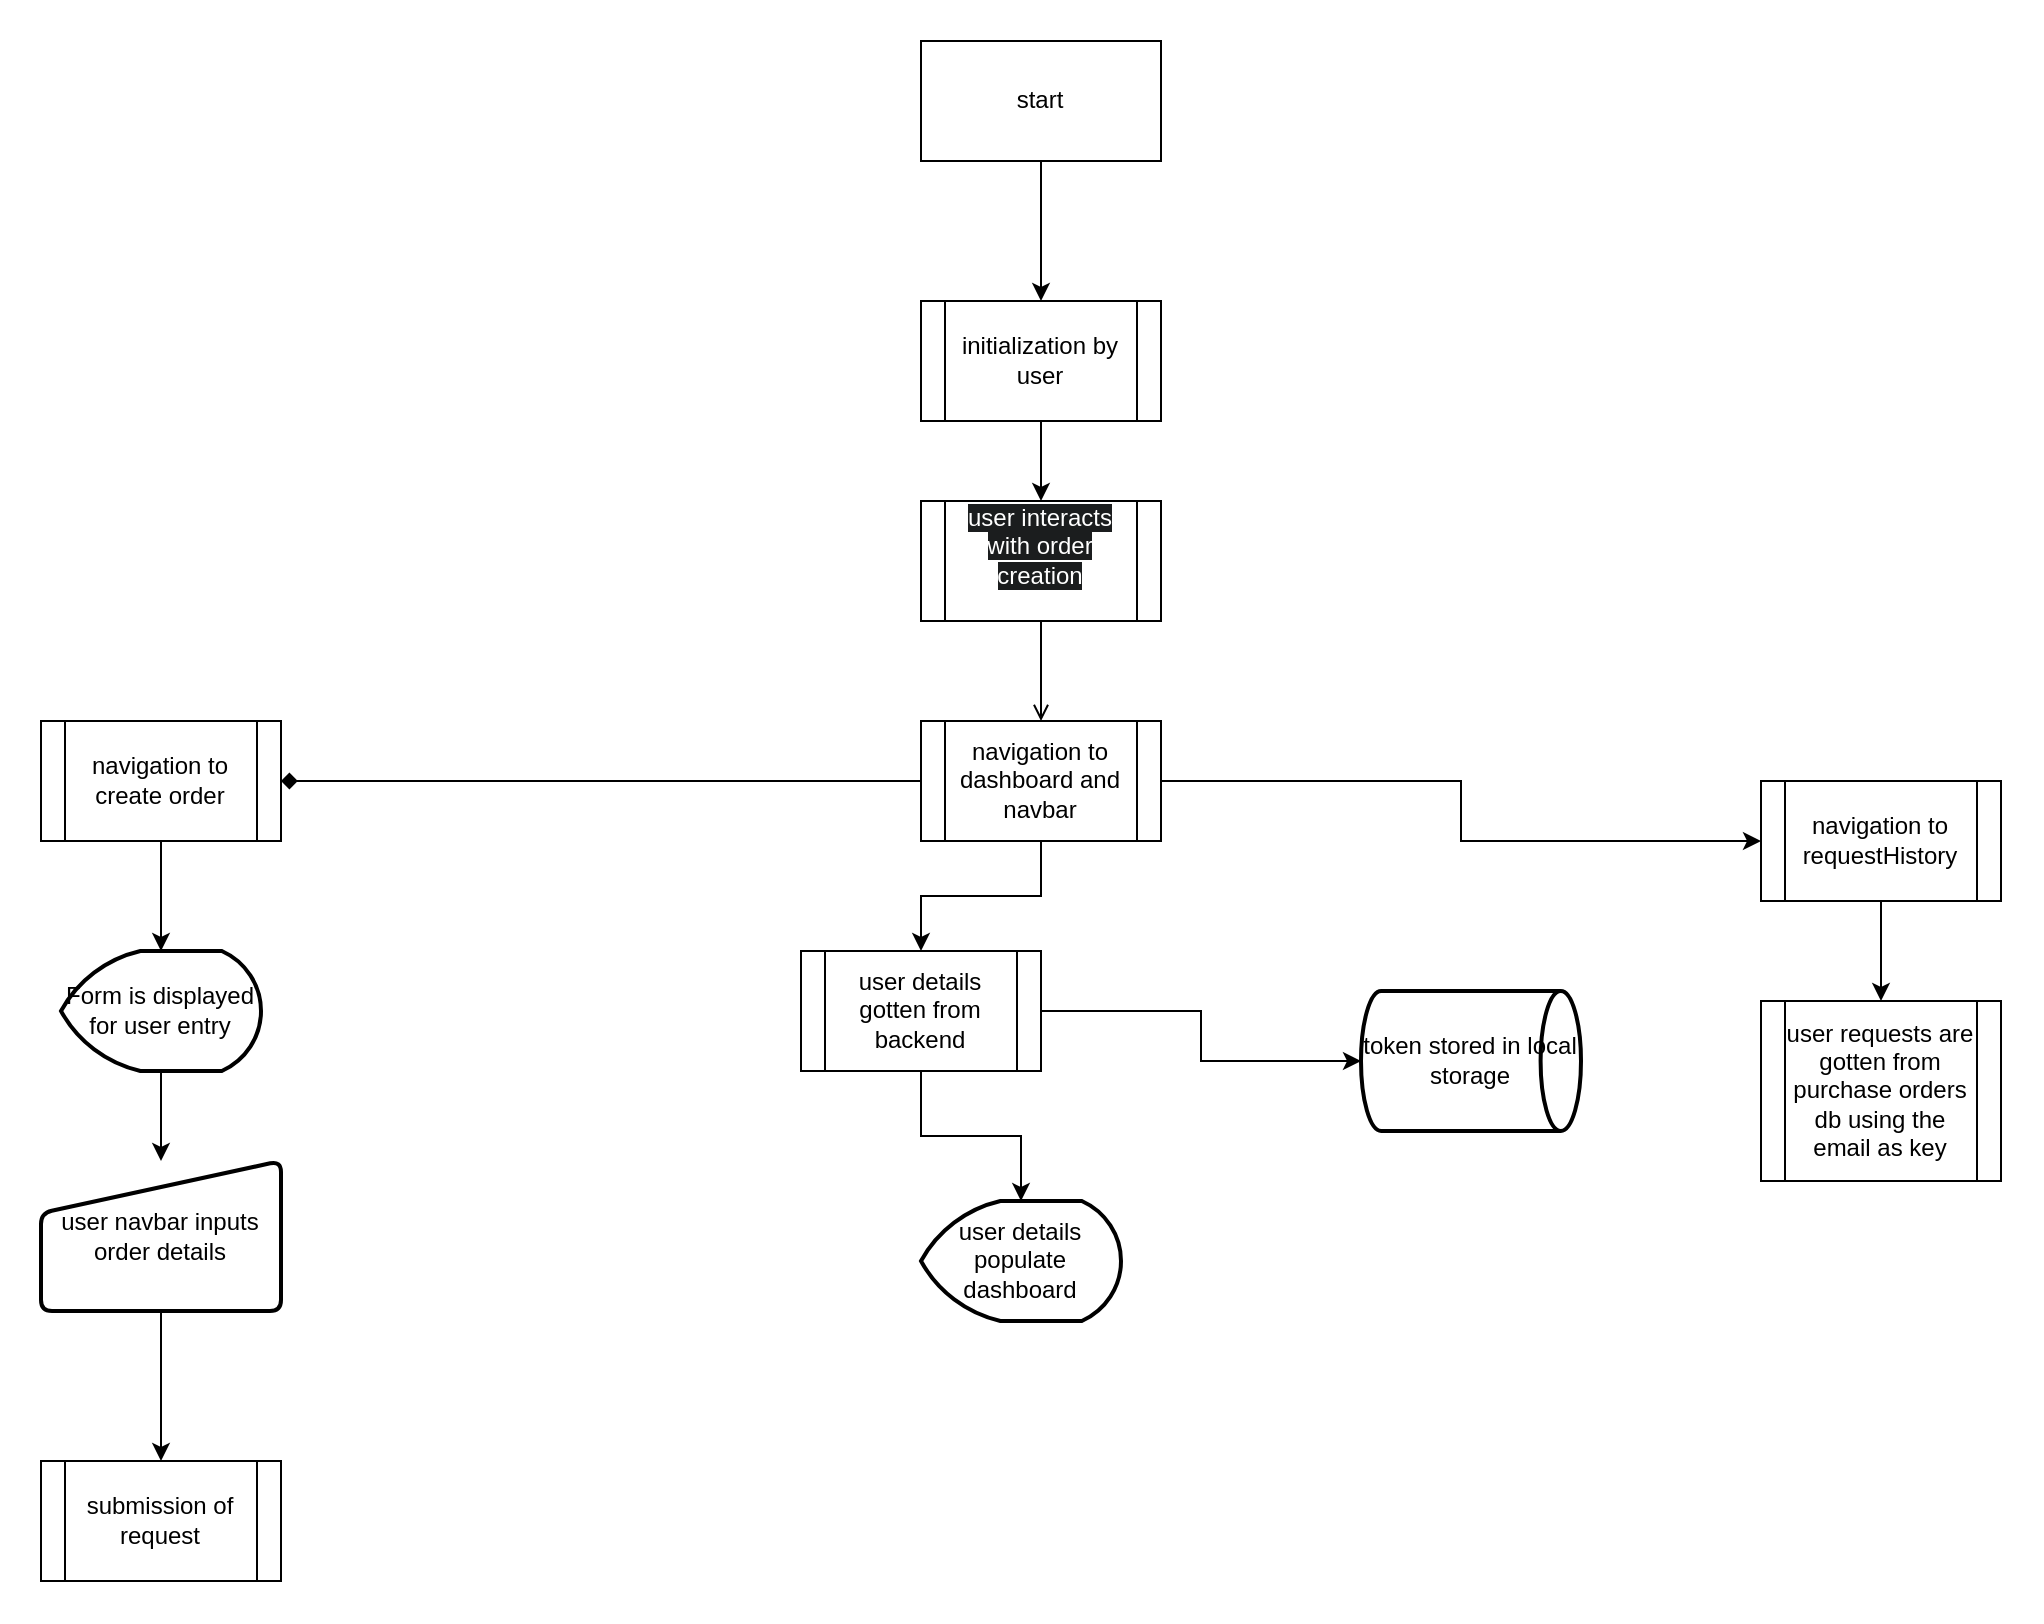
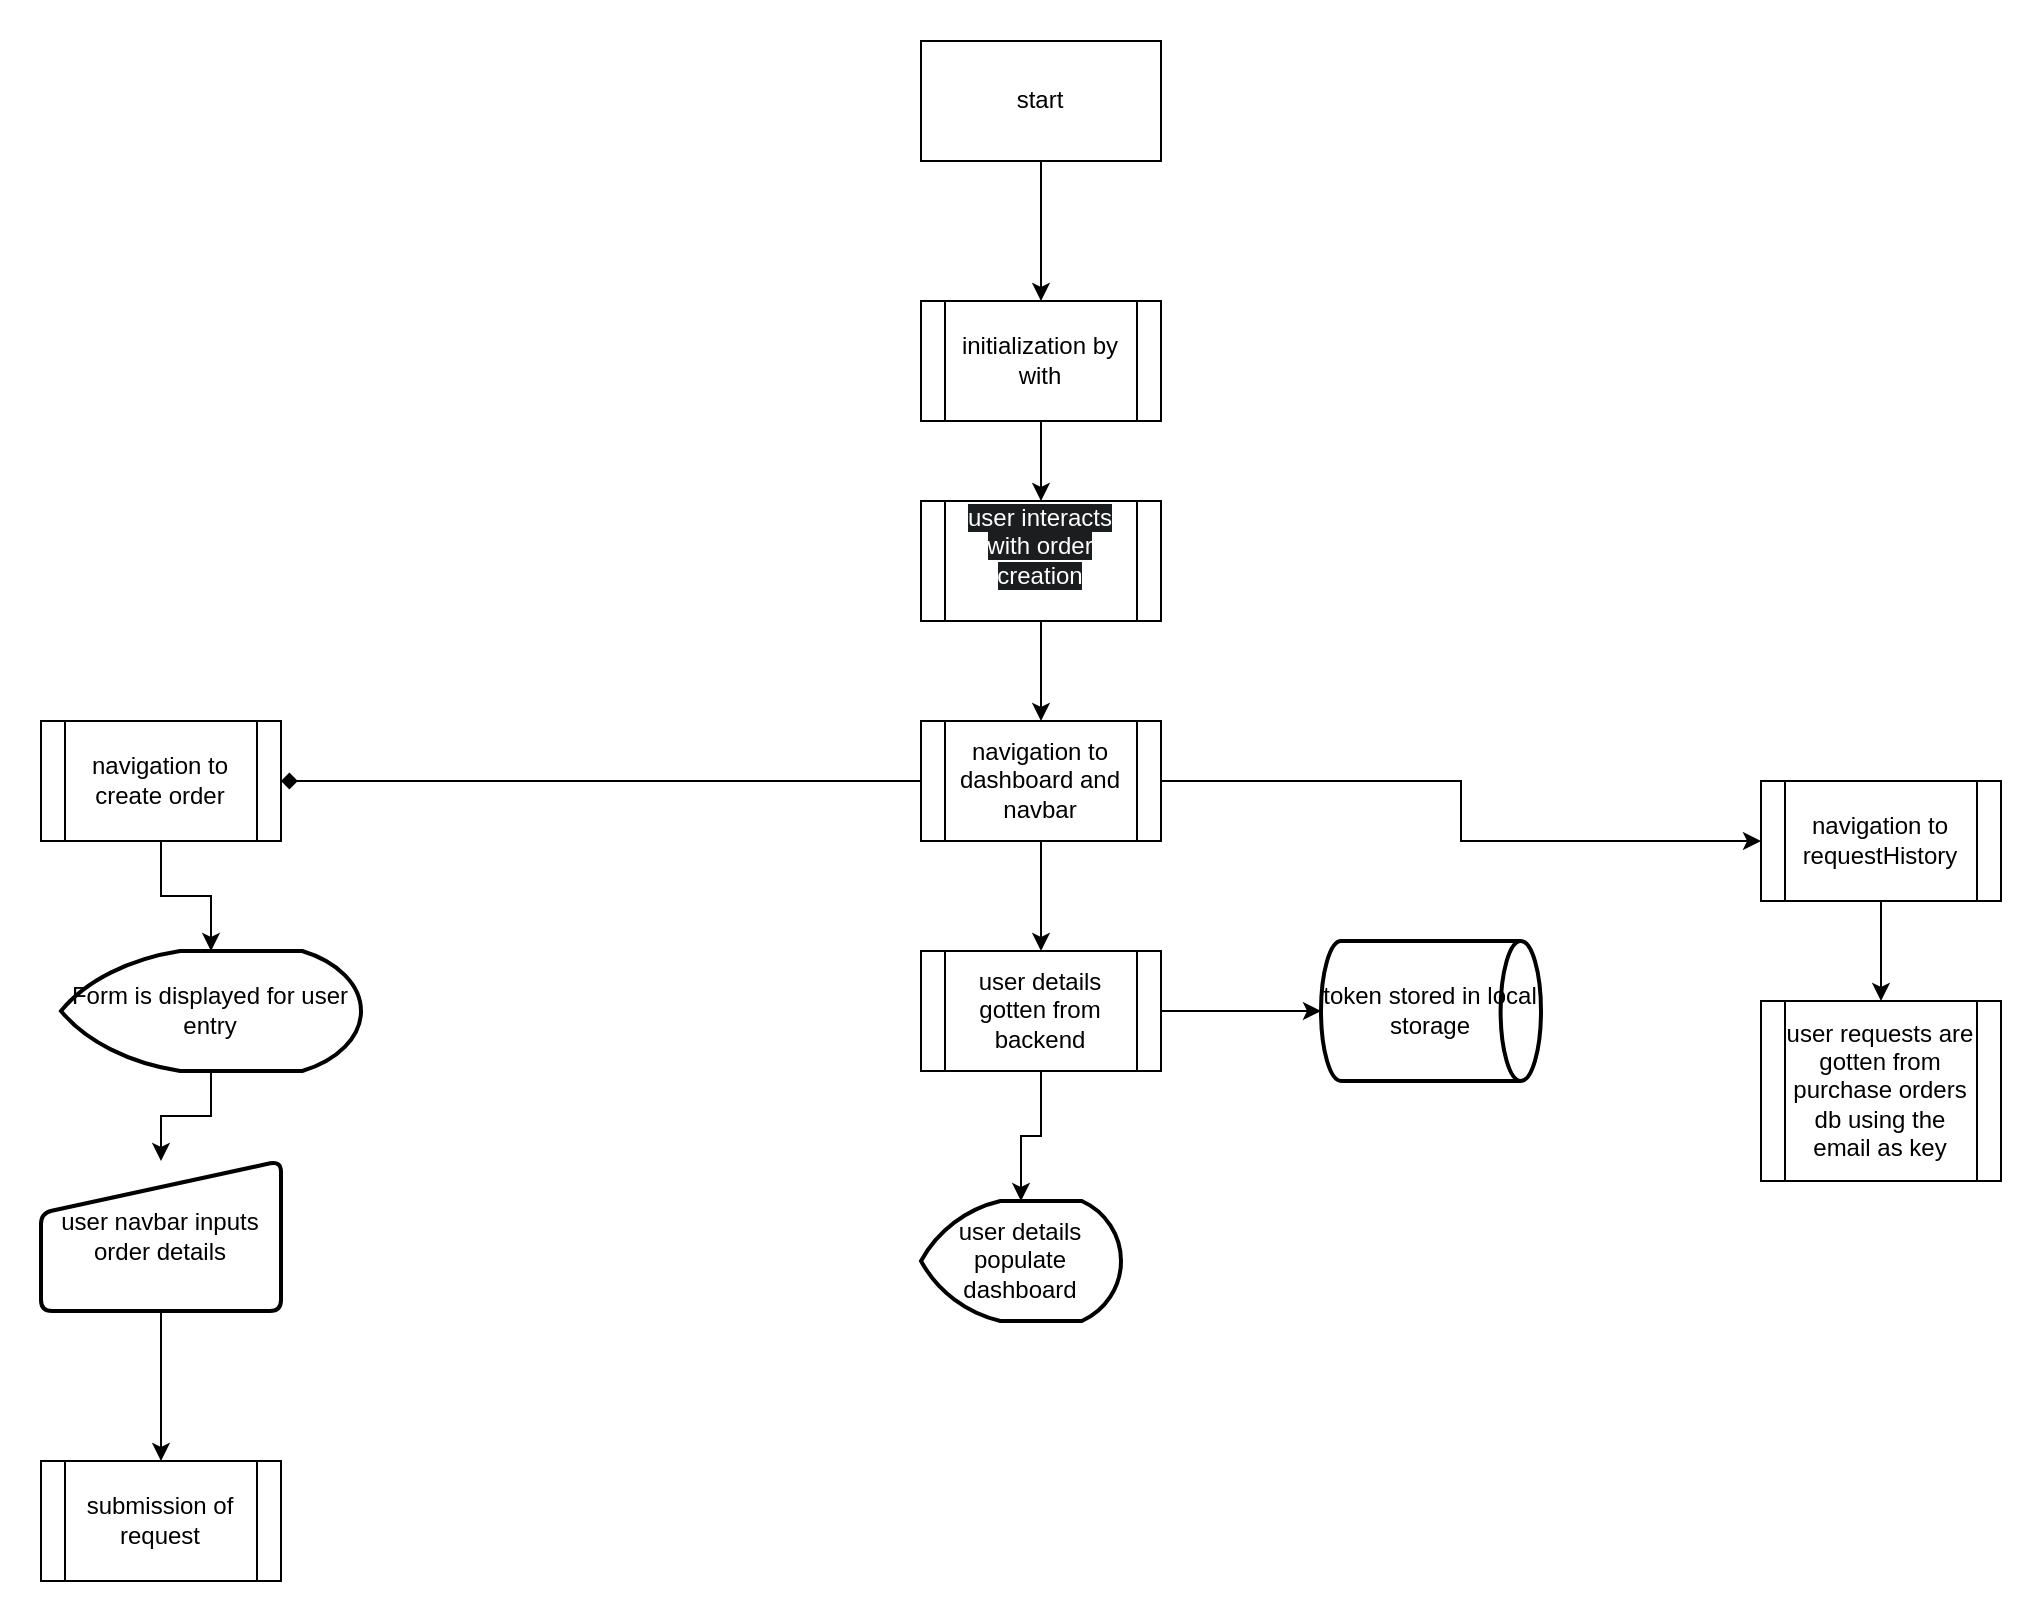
node "initialization by user": label "initialization by user" -> "initialization by with"
edge "user interacts with order creation" -> "navigation to dashboard and navbar": arrowhead open -> classic
node "Form is displayed for user entry": size 200x120 -> 300x120
node "user details gotten from backend": moved (921, 1011) -> (1041, 1011)
node "token stored in local storage": moved (1471, 1061) -> (1431, 1011)
